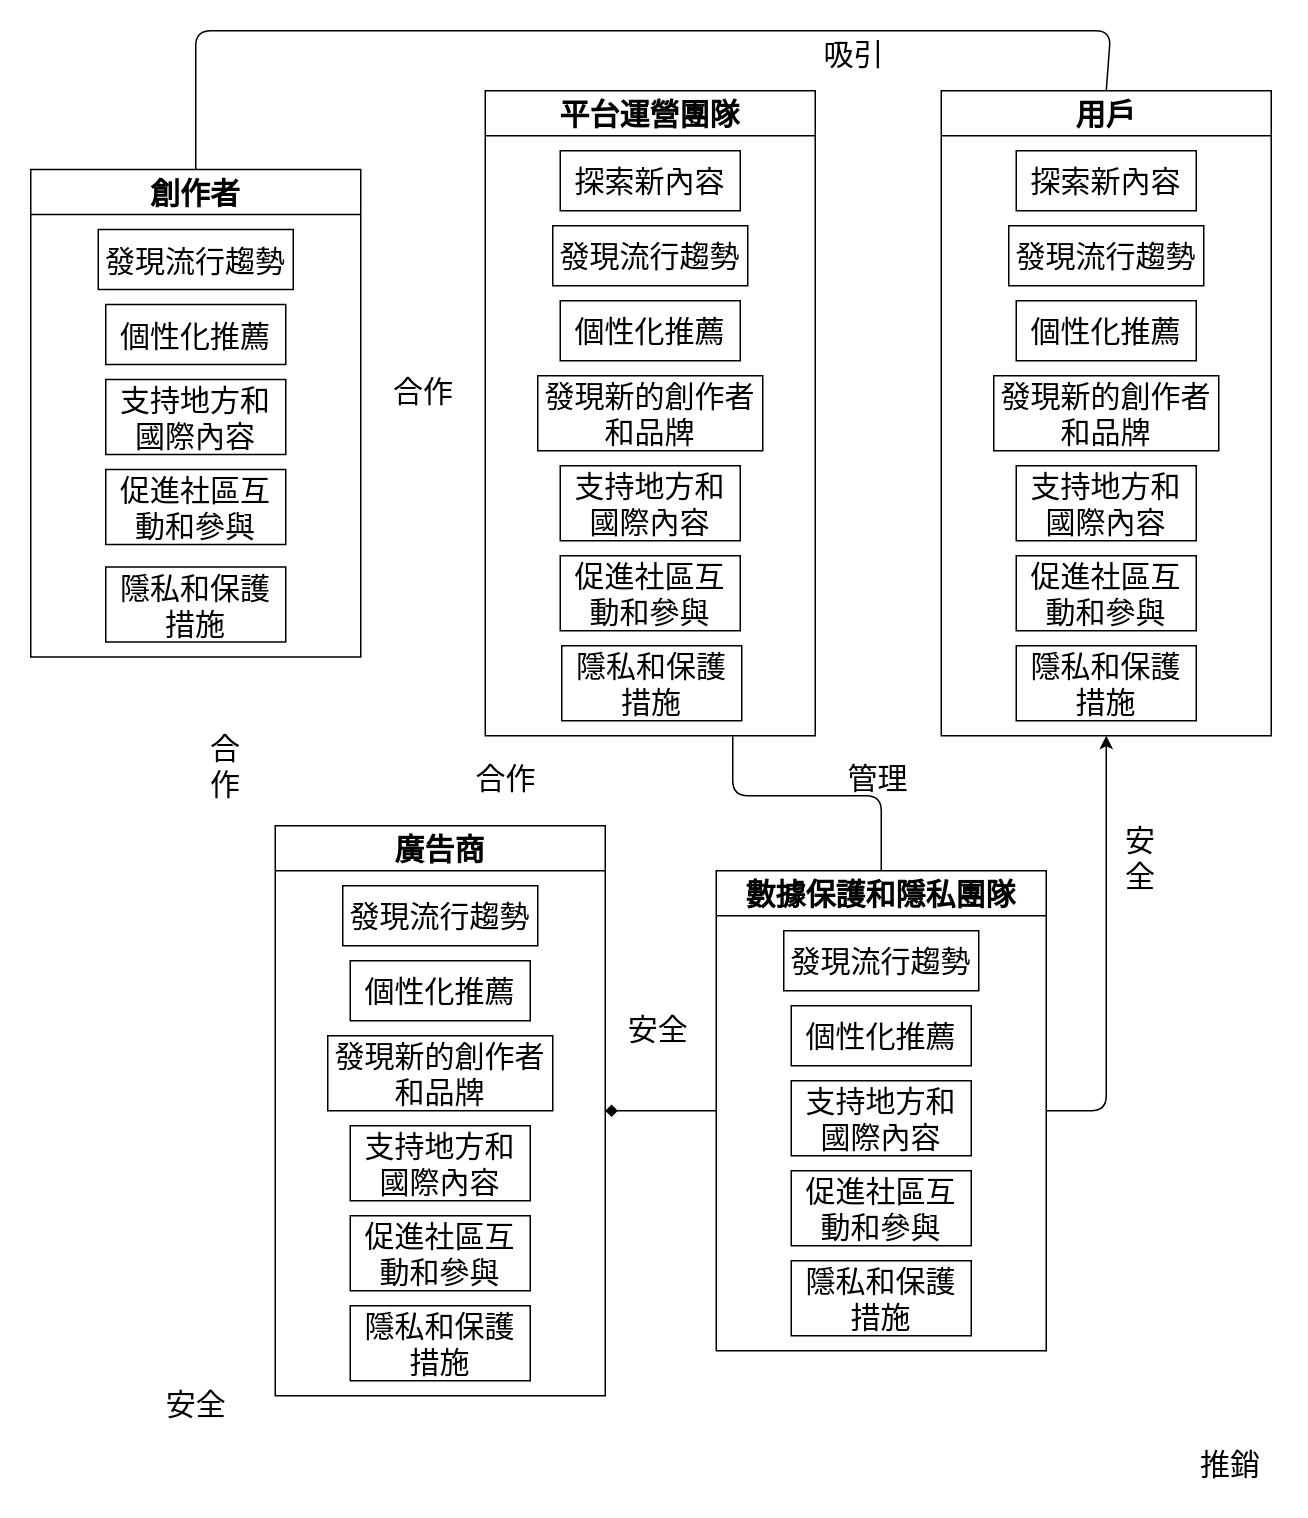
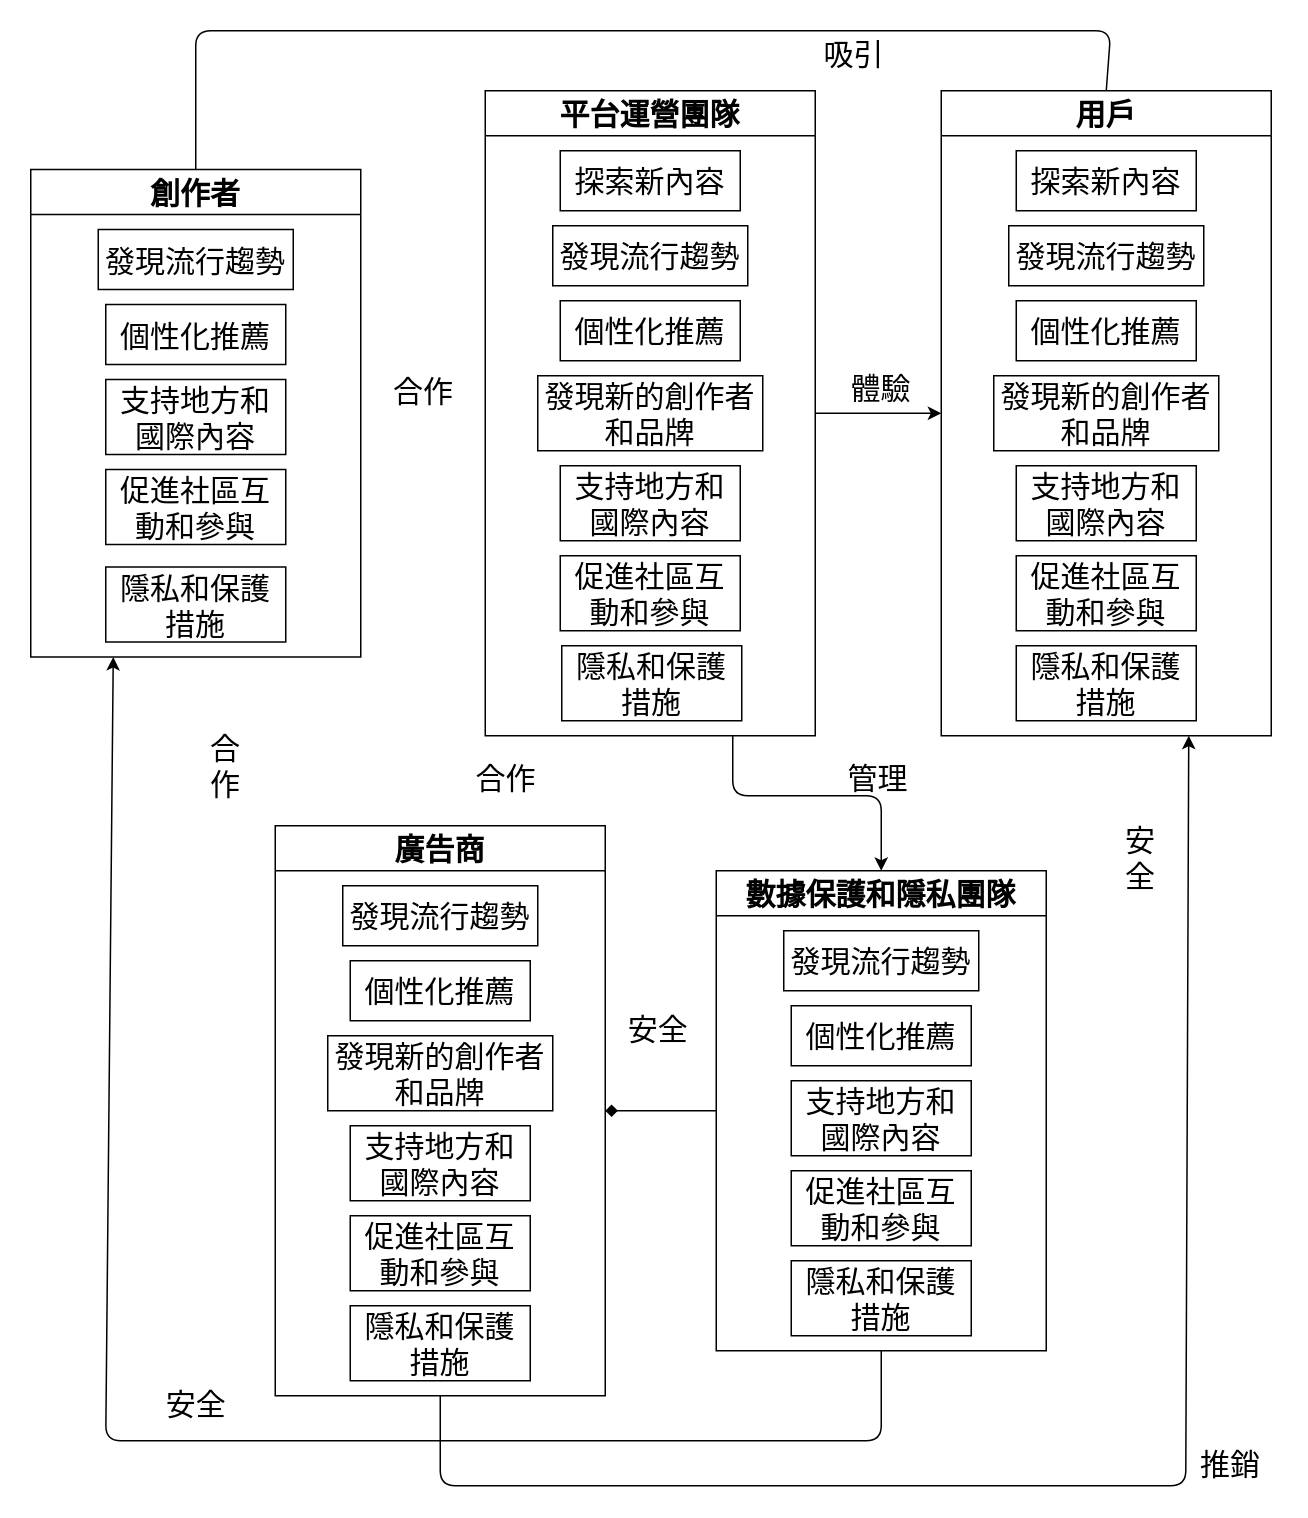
node "體驗": added
edge "平台運營團隊" -> "用戶": added
edge "平台運營團隊" -- "數據保護和隱私團隊": arrowhead none -> classic
edge "數據保護和隱私團隊" -> "用戶": removed
edge "數據保護和隱私團隊" -> "創作者": added
edge "廣告商" -> "用戶": added
